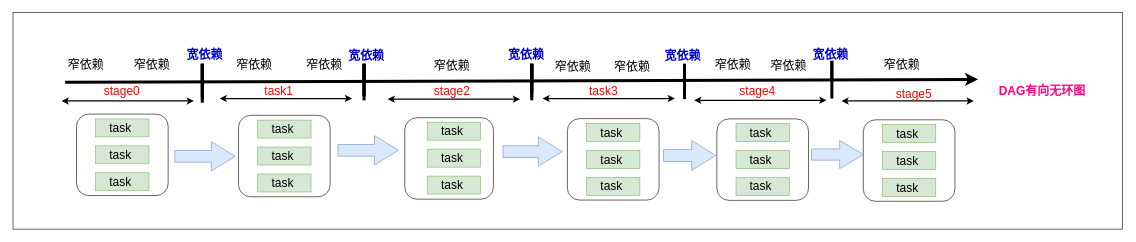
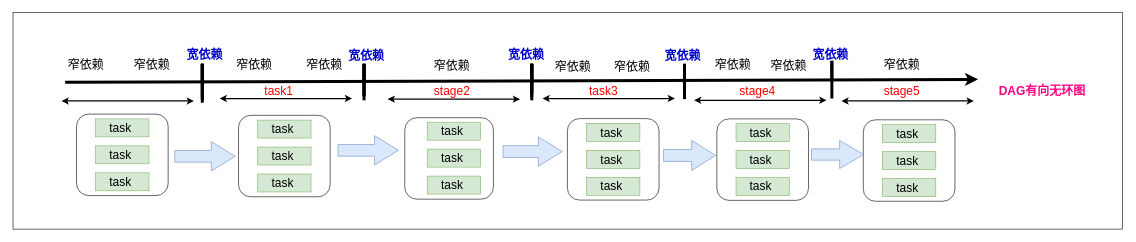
node "stage0": removed
node "stage5": moved (917, 91) -> (905, 88)
